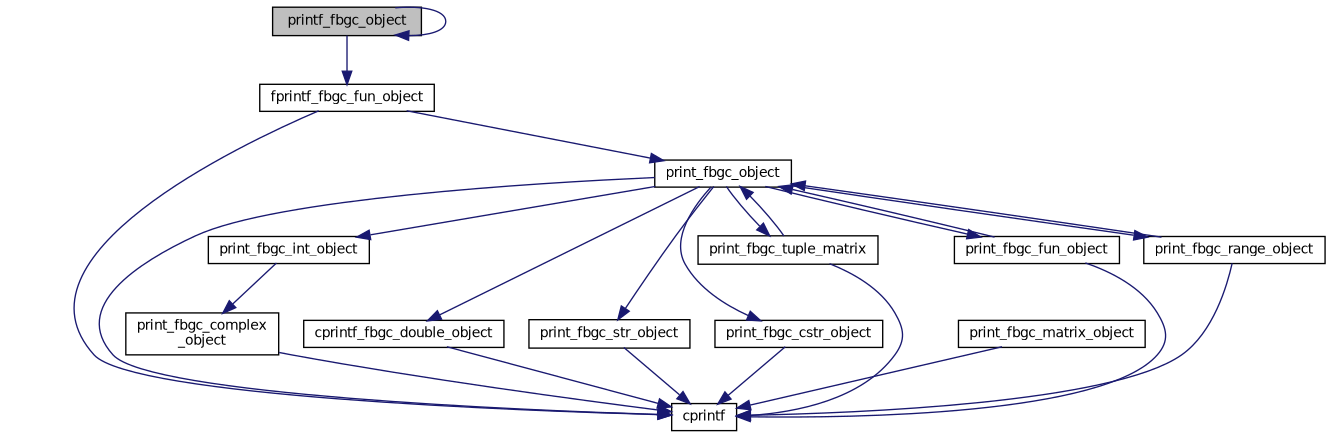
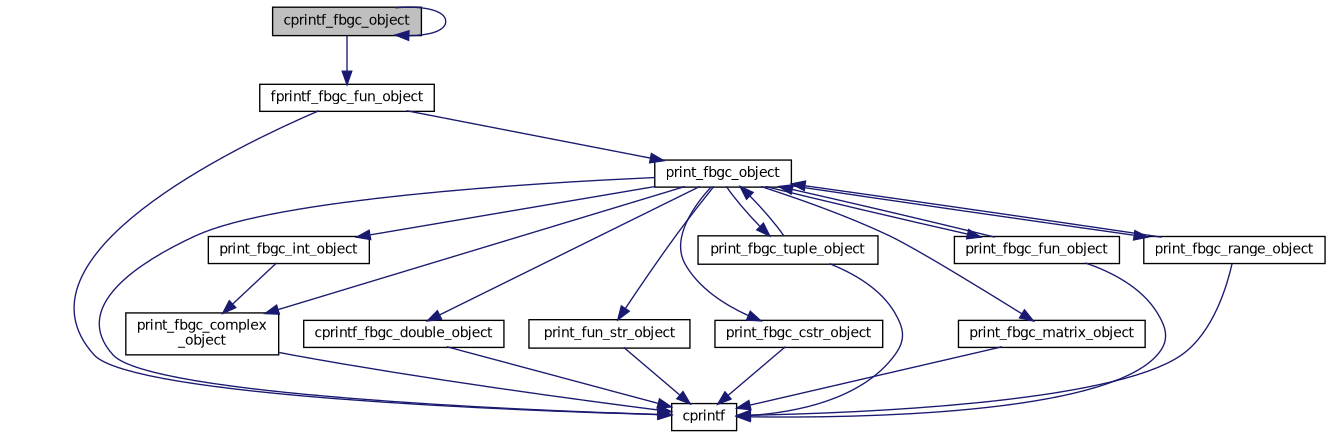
node "printf_fbgc_object": label "printf_fbgc_object" -> "cprintf_fbgc_object"
edge "print_fbgc_object" -> "print_fbgc_matrix_object": added
edge "print_fbgc_object" -> "print_fbgc_complex _object": added
node "print_fbgc_tuple_matrix": label "print_fbgc_tuple_matrix" -> "print_fbgc_tuple_object"
node "print_fbgc_str_object": label "print_fbgc_str_object" -> "print_fun_str_object"
